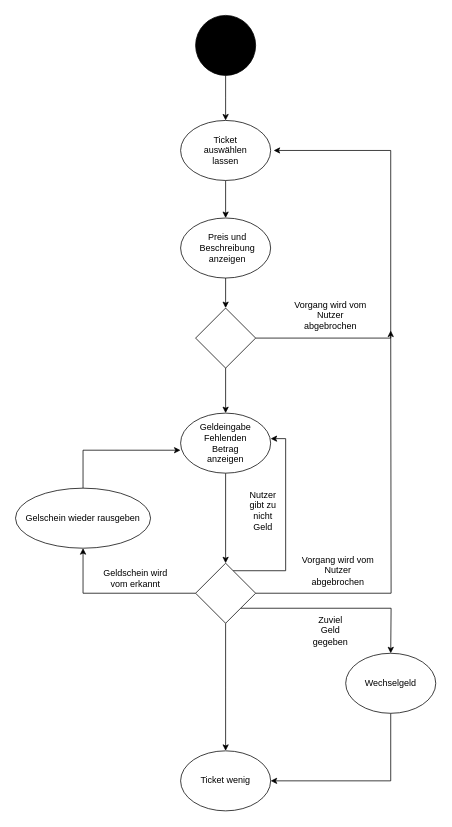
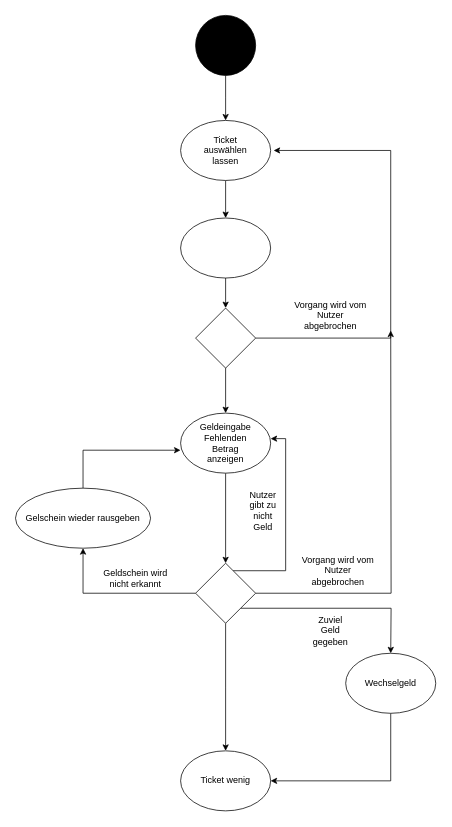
node "Preis und Beschreibung anzeigen": removed
node "Geldschein wird vom erkannt": label "Geldschein wird vom erkannt" -> "Geldschein wird nicht erkannt"
